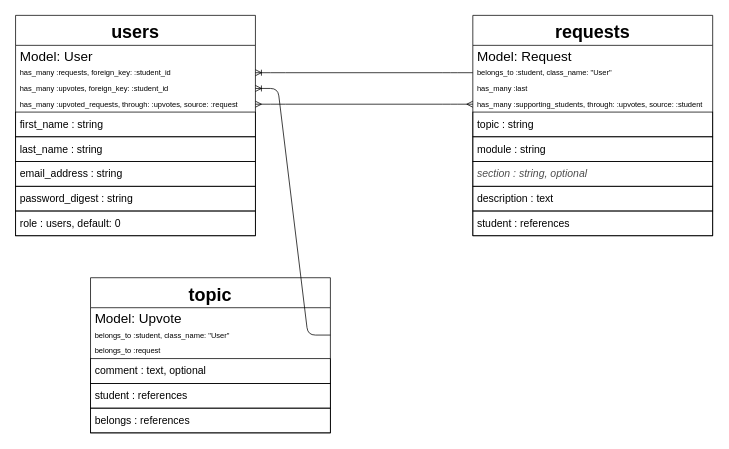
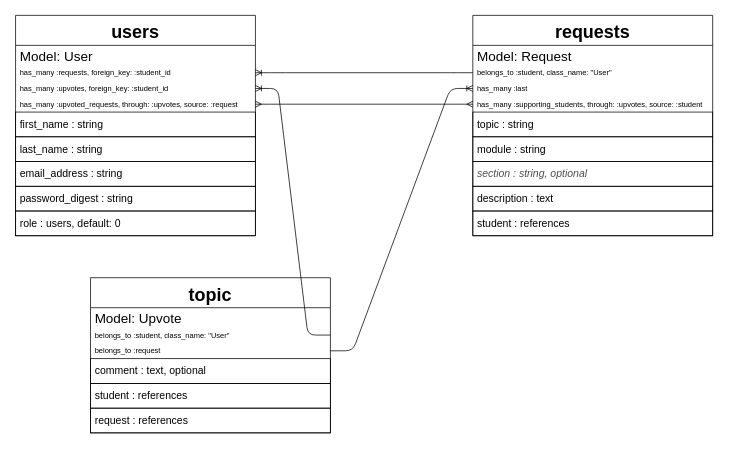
edge "belongs_to :request" -> "has_many :last": added
node "belongs : references": label "belongs : references" -> "request : references"
